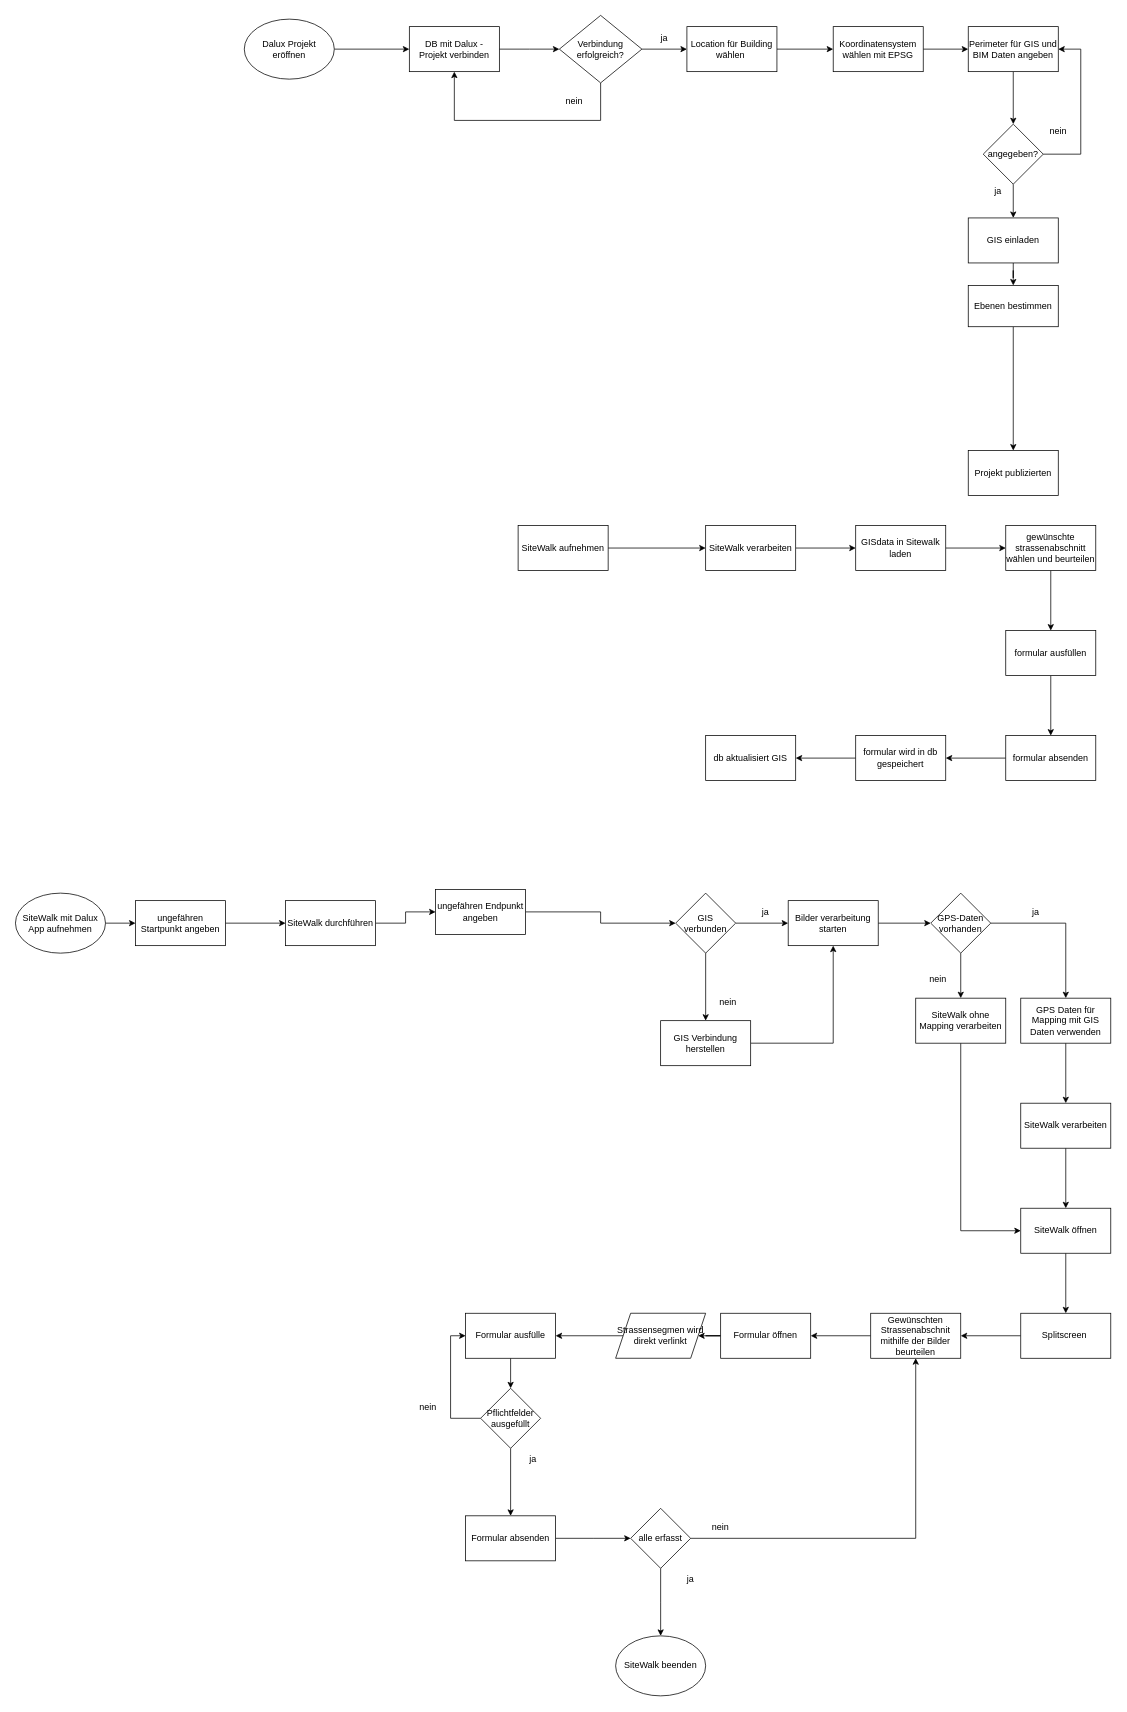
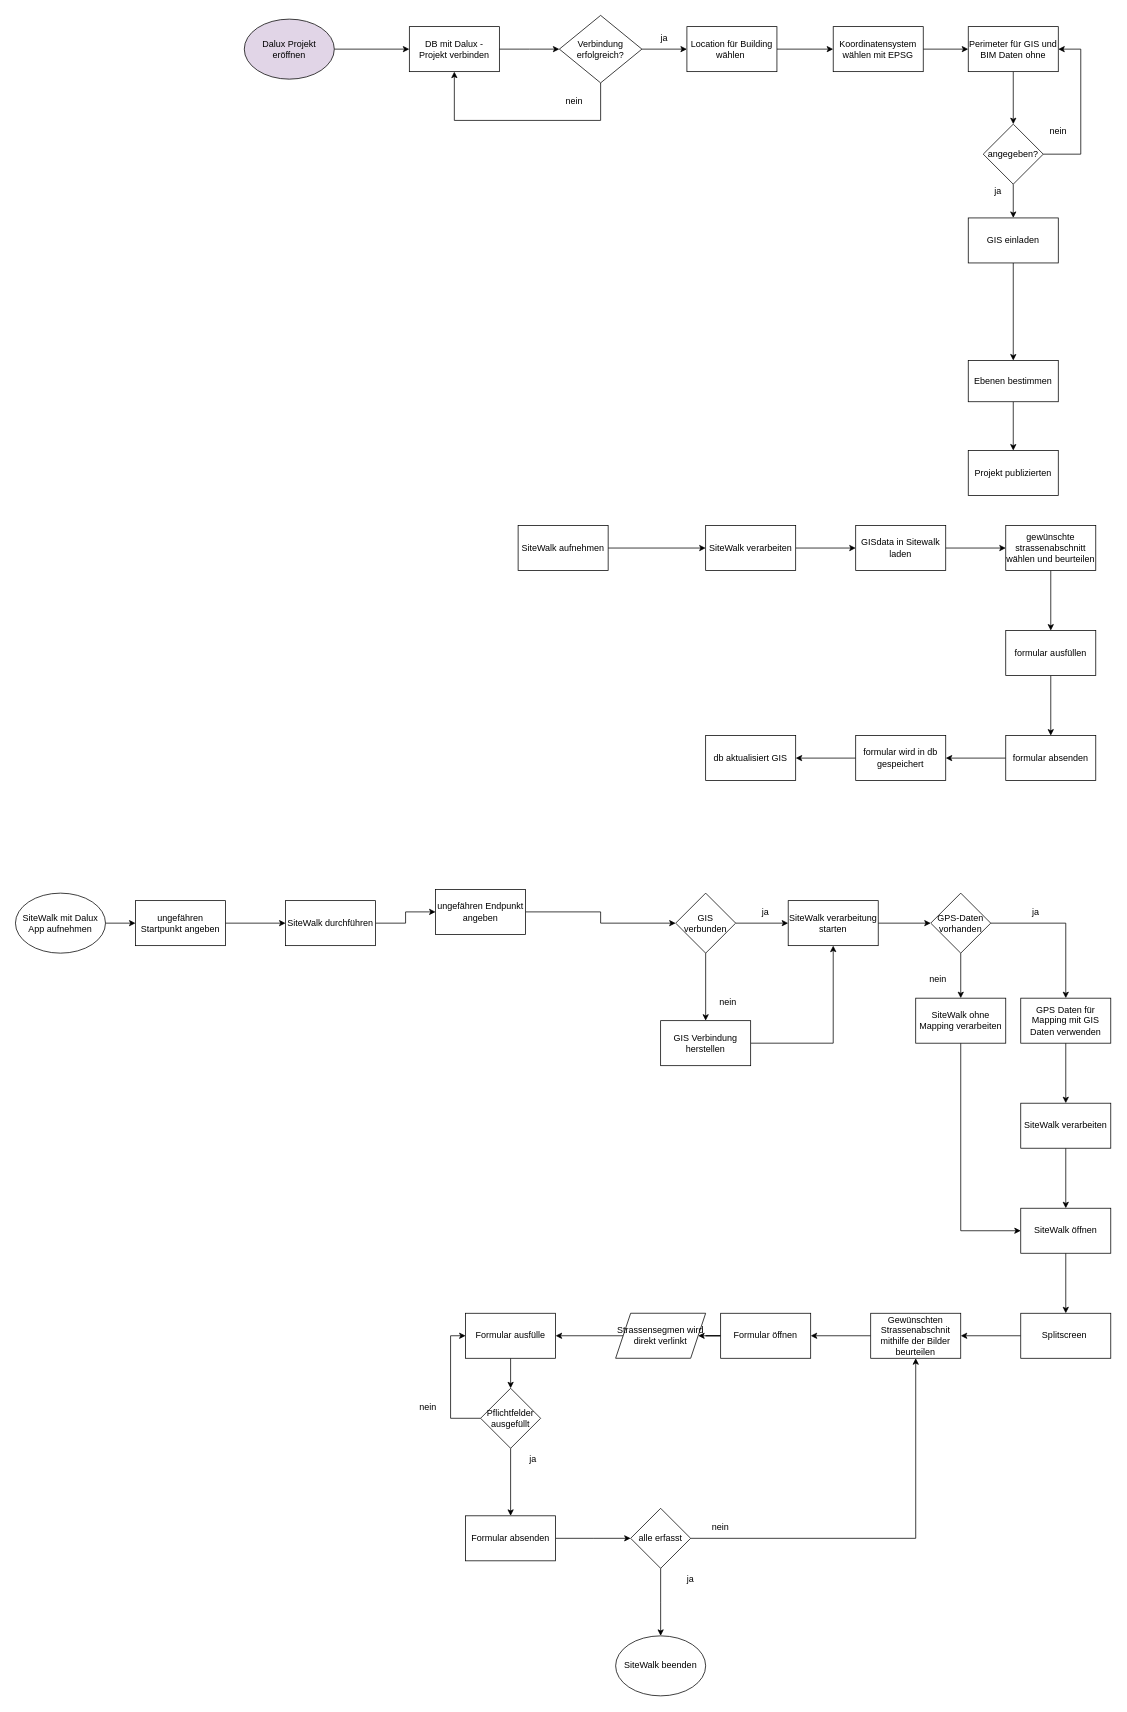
node "Dalux Projekt eröffnen": fillcolor #ffffff -> #e1d5e7
node "Perimeter für GIS und BIM Daten angeben": label "Perimeter für GIS und BIM Daten angeben" -> "Perimeter für GIS und BIM Daten ohne"
node "Ebenen bestimmen": moved (1013, 306) -> (1013, 381)
node "Bilder verarbeitung starten": label "Bilder verarbeitung starten" -> "SiteWalk verarbeitung starten"
